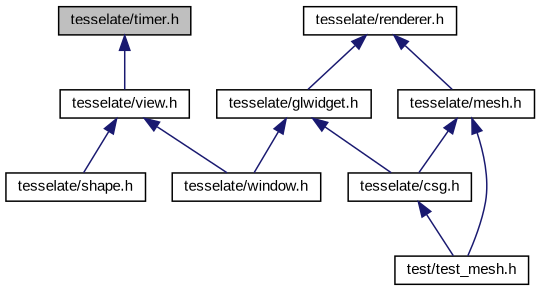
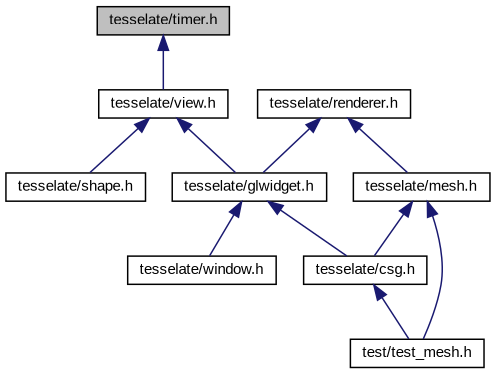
edge "tesselate/window.h" -> "tesselate/view.h": now "tesselate/glwidget.h" -> "tesselate/view.h"
